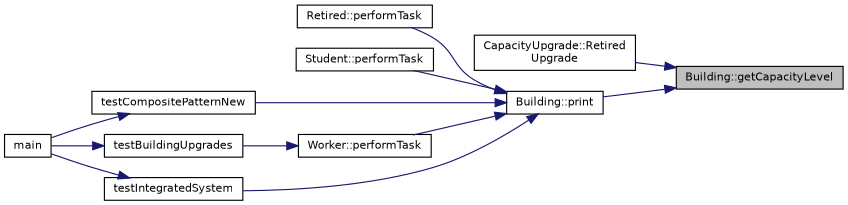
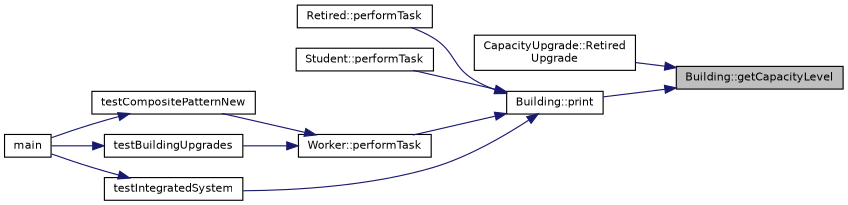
edge "testCompositePatternNew" -> "Building::print": now "testCompositePatternNew" -> "Worker::performTask"
